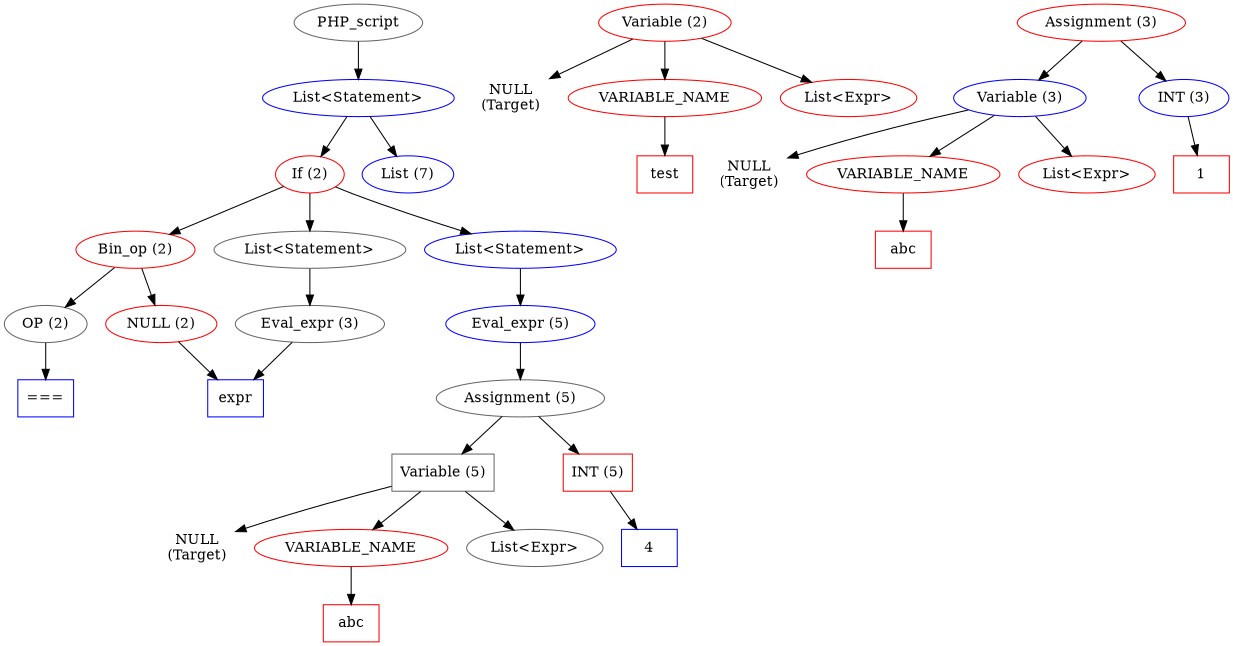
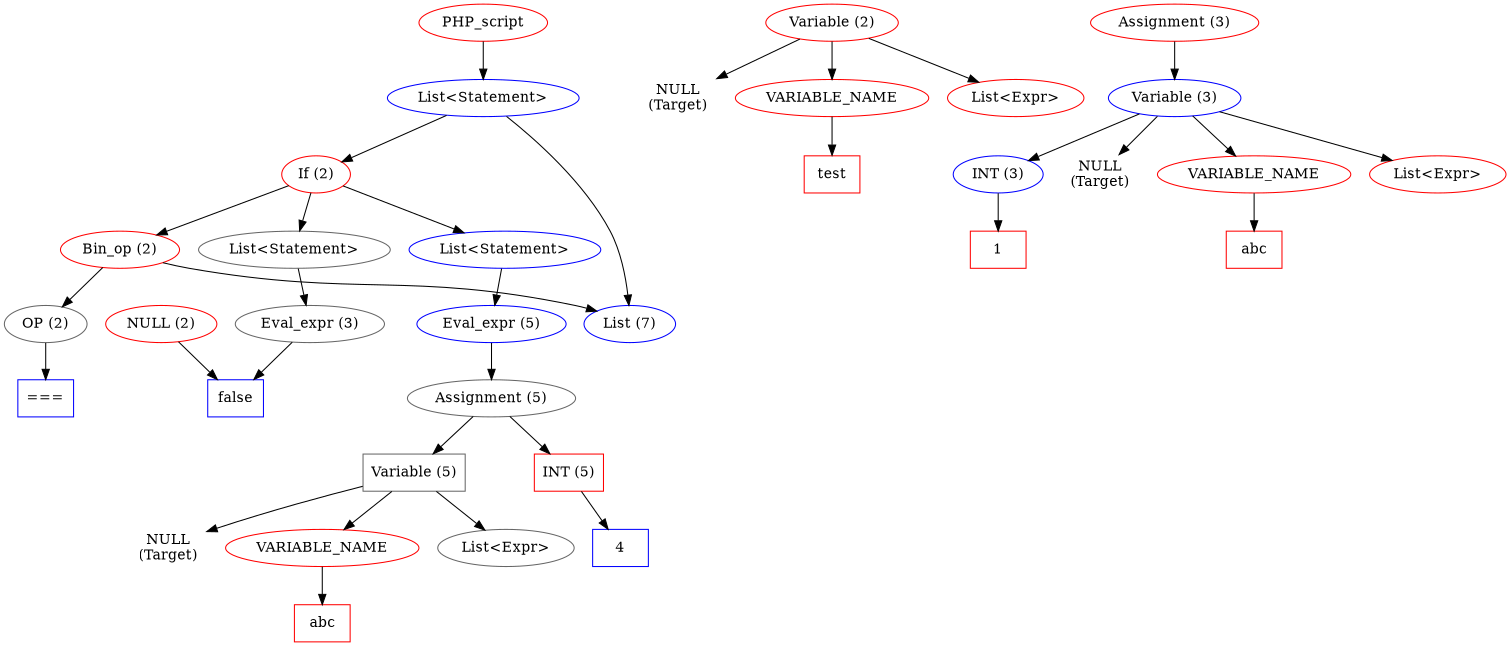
node "PHP_script": color gray40 -> red
edge "Assignment (3)" -> "INT (3)": now "Variable (3)" -> "INT (3)"
edge "Bin_op (2)" -> "NULL (2)": now "Bin_op (2)" -> "List (7)"
node "expr": label "expr" -> "false"
